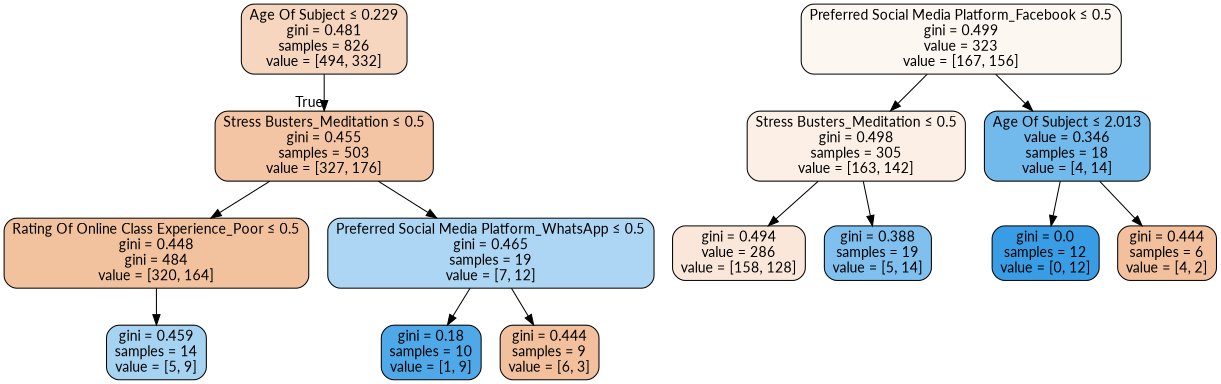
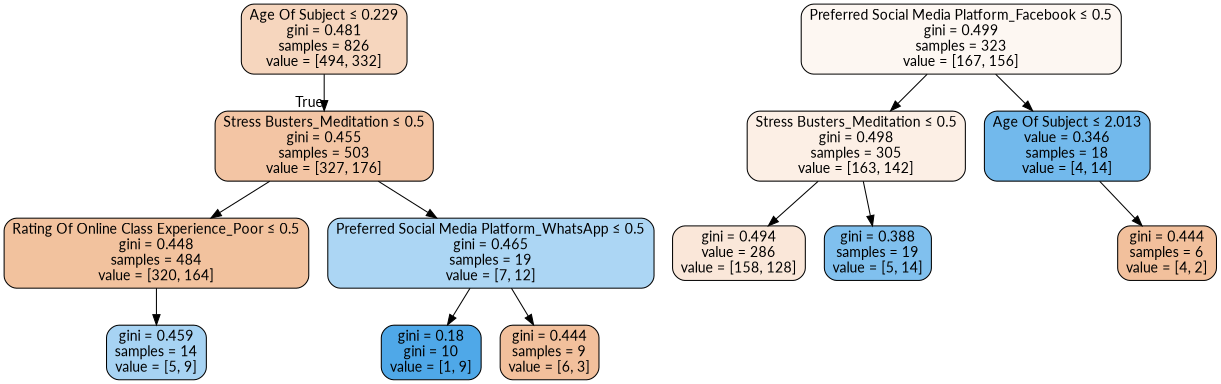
node "Preferred Social Media Platform_Facebook ≤ 0.5": text "value = 323" -> "samples = 323"
node "gini = 0.0": removed
node "Rating Of Online Class Experience_Poor ≤ 0.5": text "gini = 484" -> "samples = 484"
node "gini = 0.18": text "samples = 10" -> "gini = 10"
